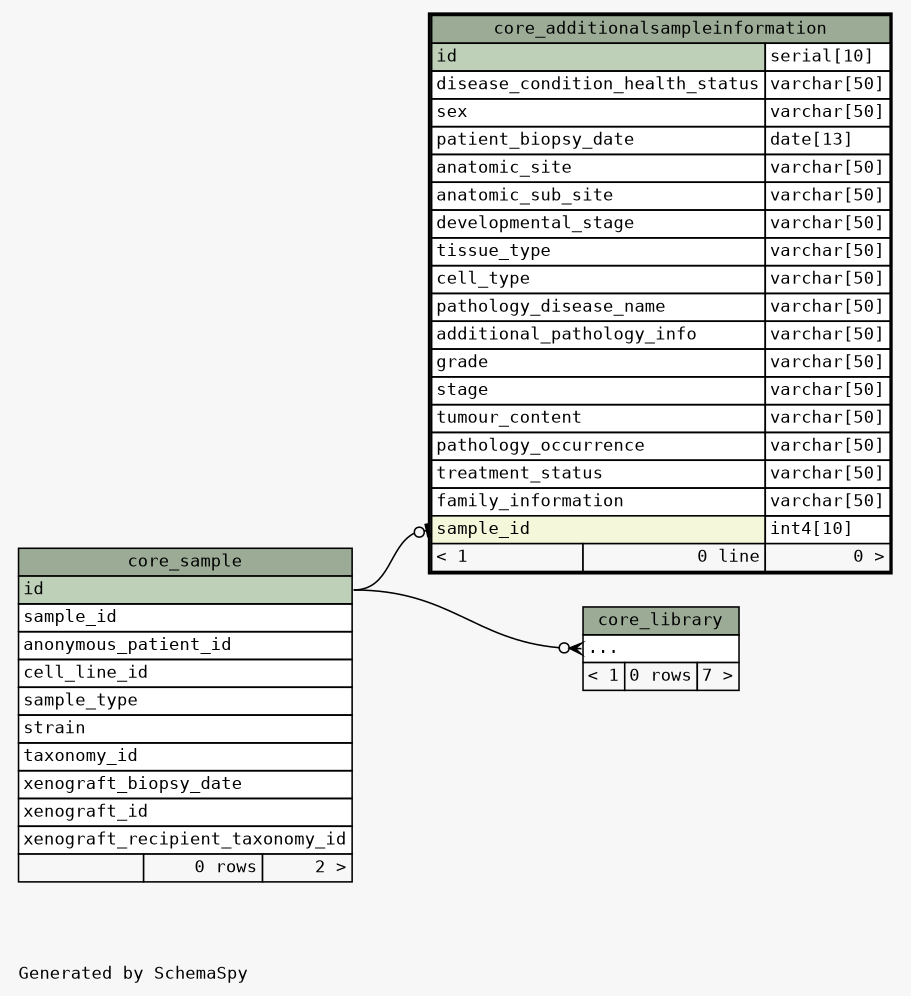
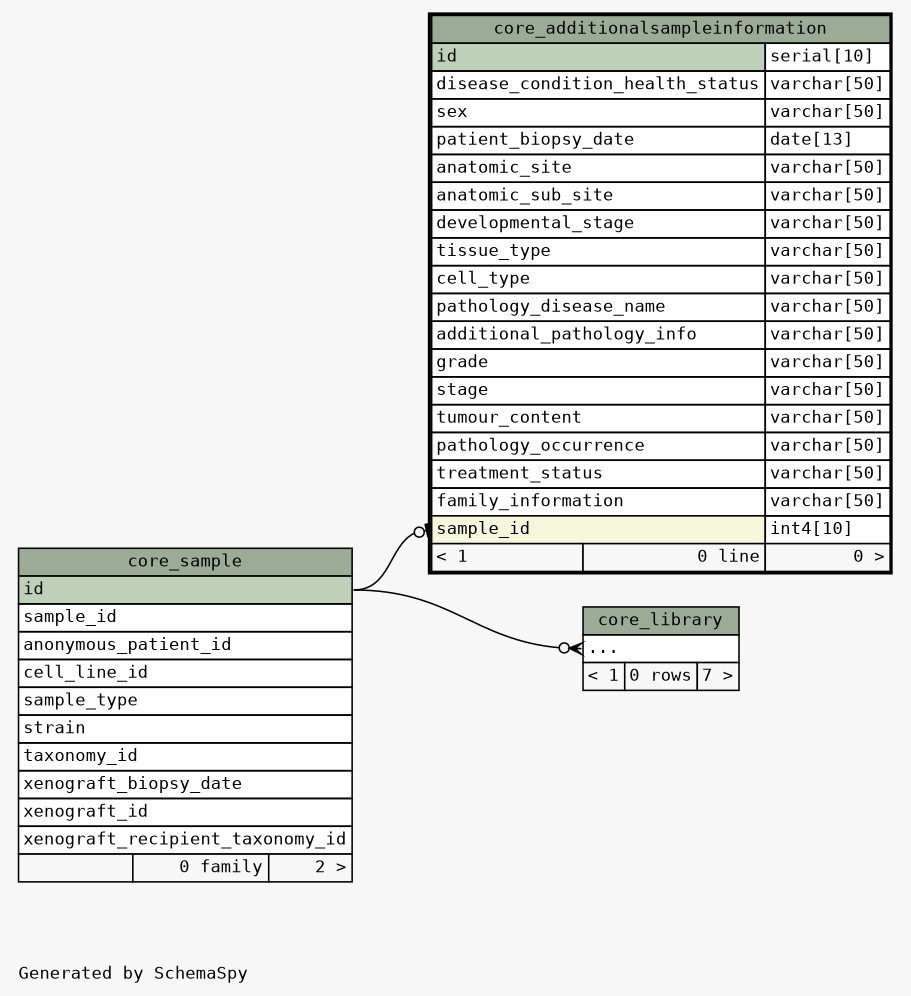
node "core_sample": text "0 rows" -> "0 family"
